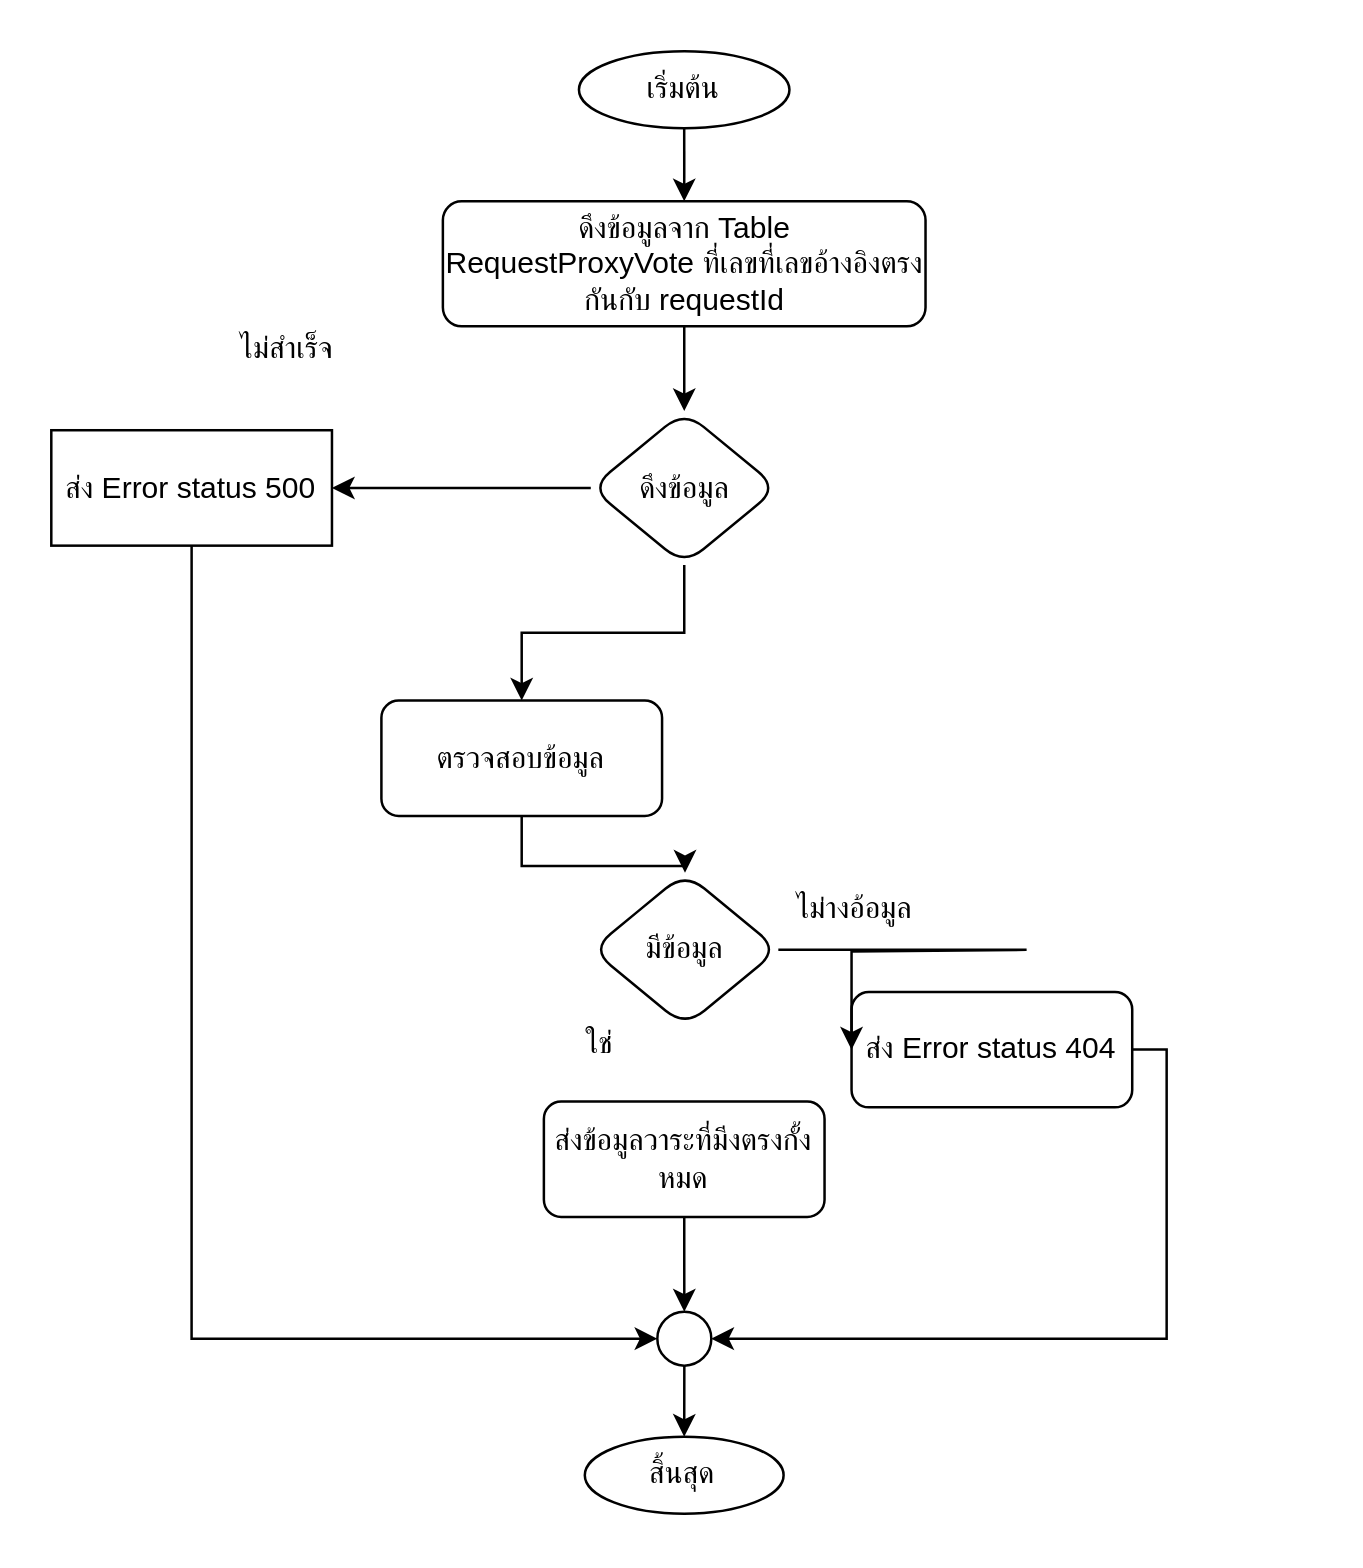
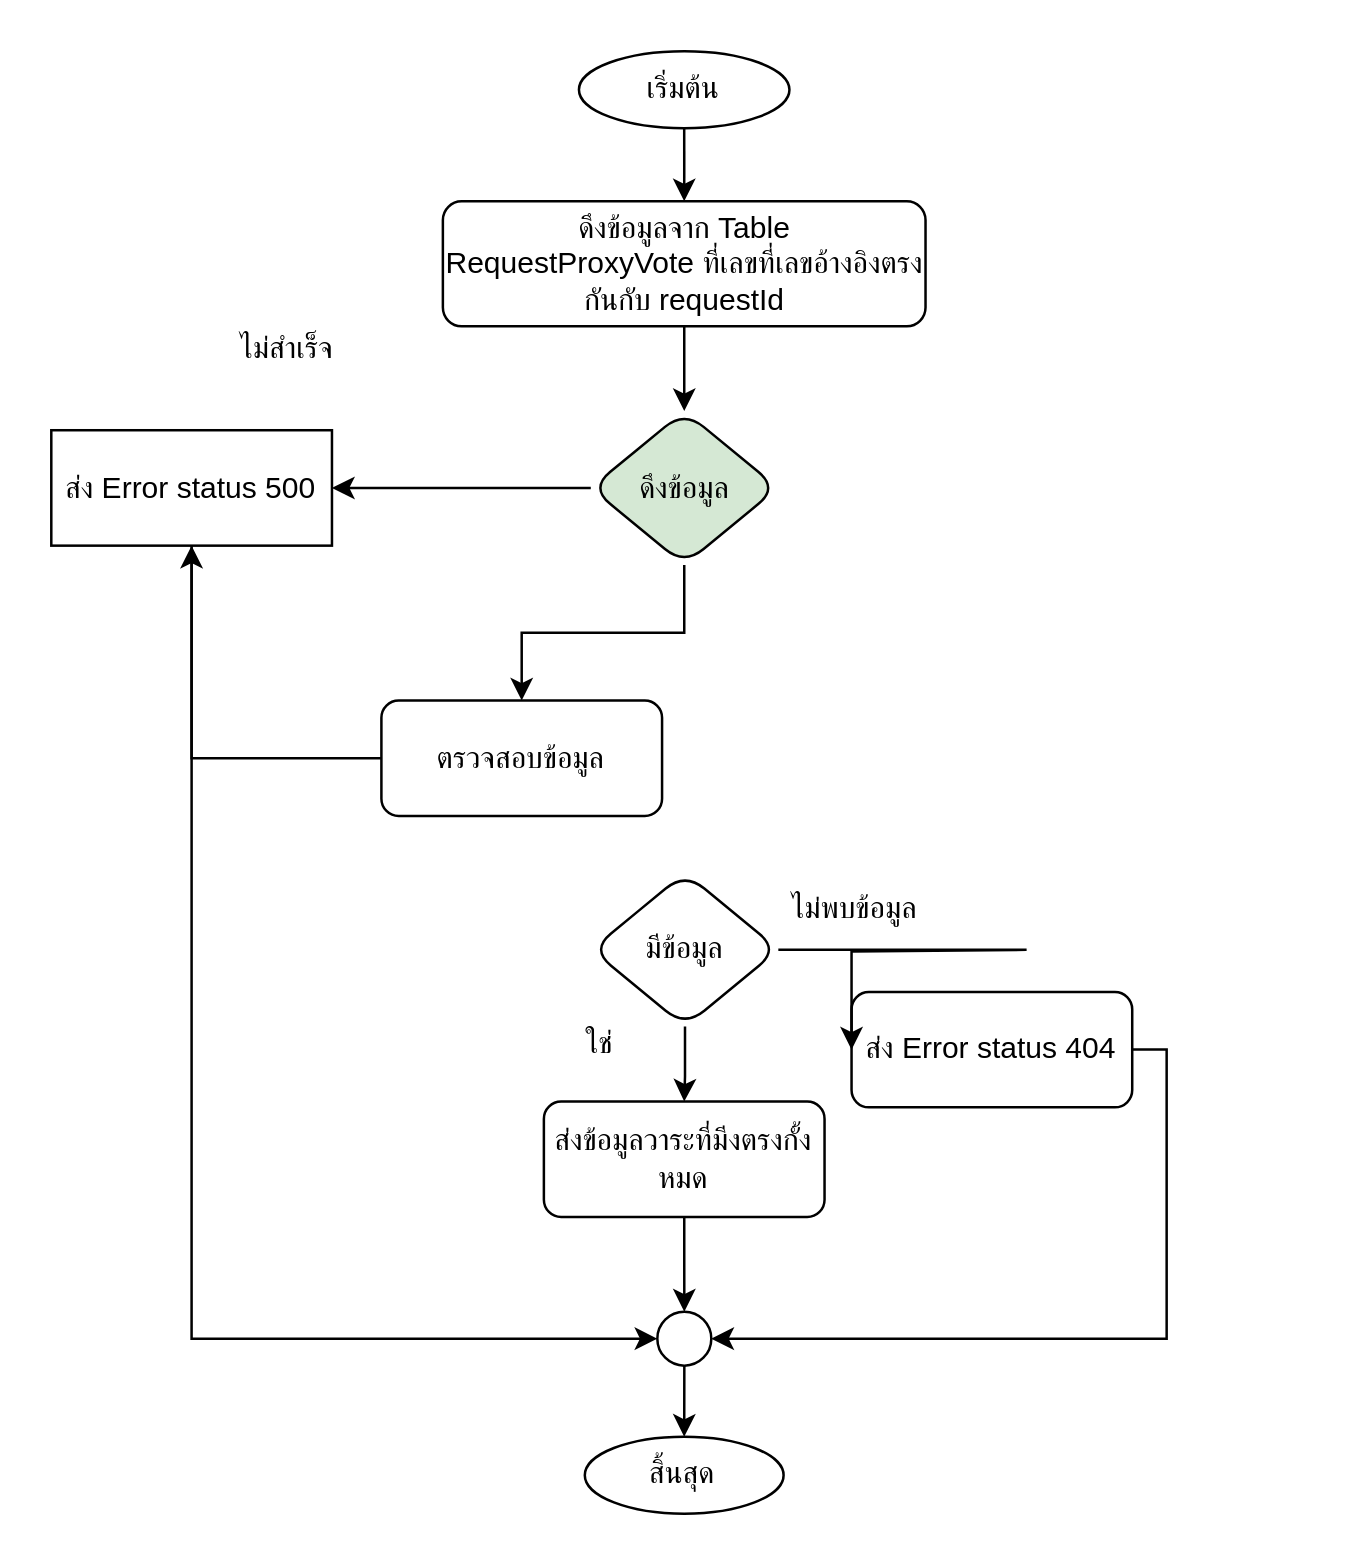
node "ดึงข้อมูล": fillcolor #ffffff -> #d5e8d4
edge "ตรวจสอบข้อมูล" -> "มีข้อมูล": now "ตรวจสอบข้อมูล" -> "ส่ง Error status 500"
node "ไม่างอ้อมูล": label "ไม่างอ้อมูล" -> "ไม่พบข้อมูล"
edge "มีข้อมูล" -> "ส่งข้อมูลวาระที่มีงตรงกั้งหมด": added
